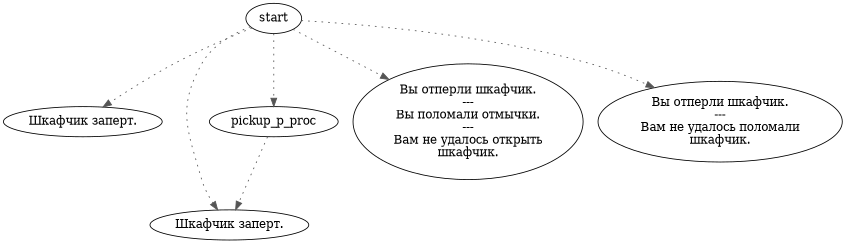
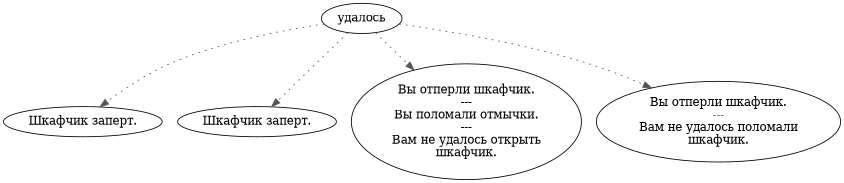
node "start": label "start" -> "удалось"
node "pickup_p_proc": removed
